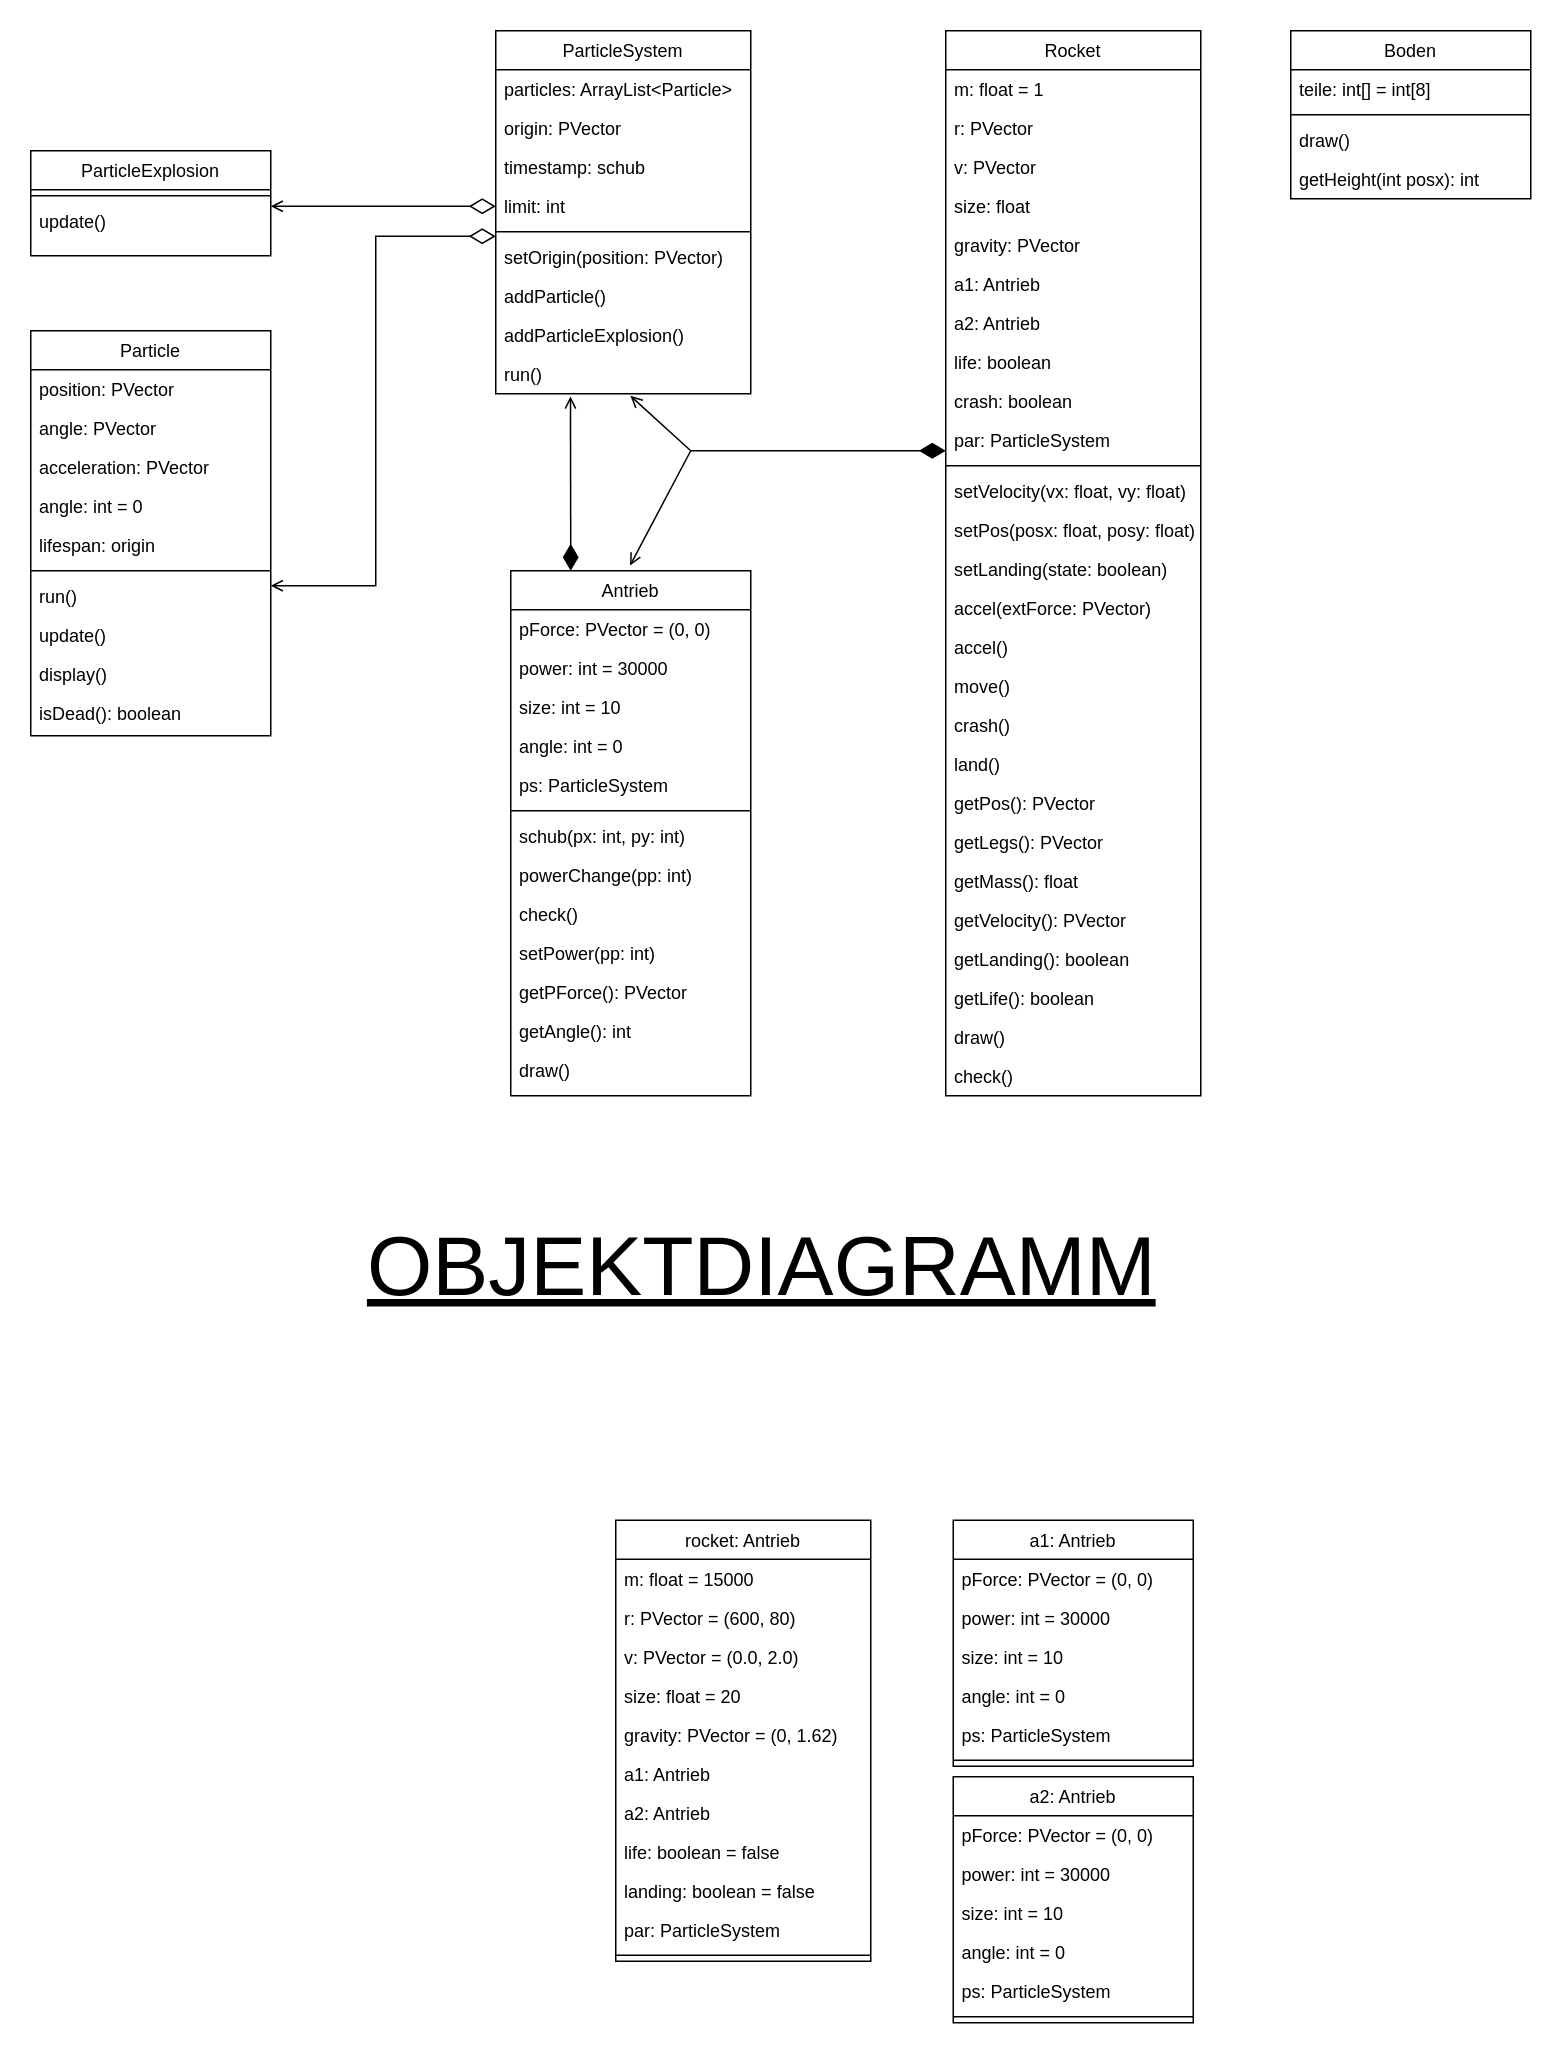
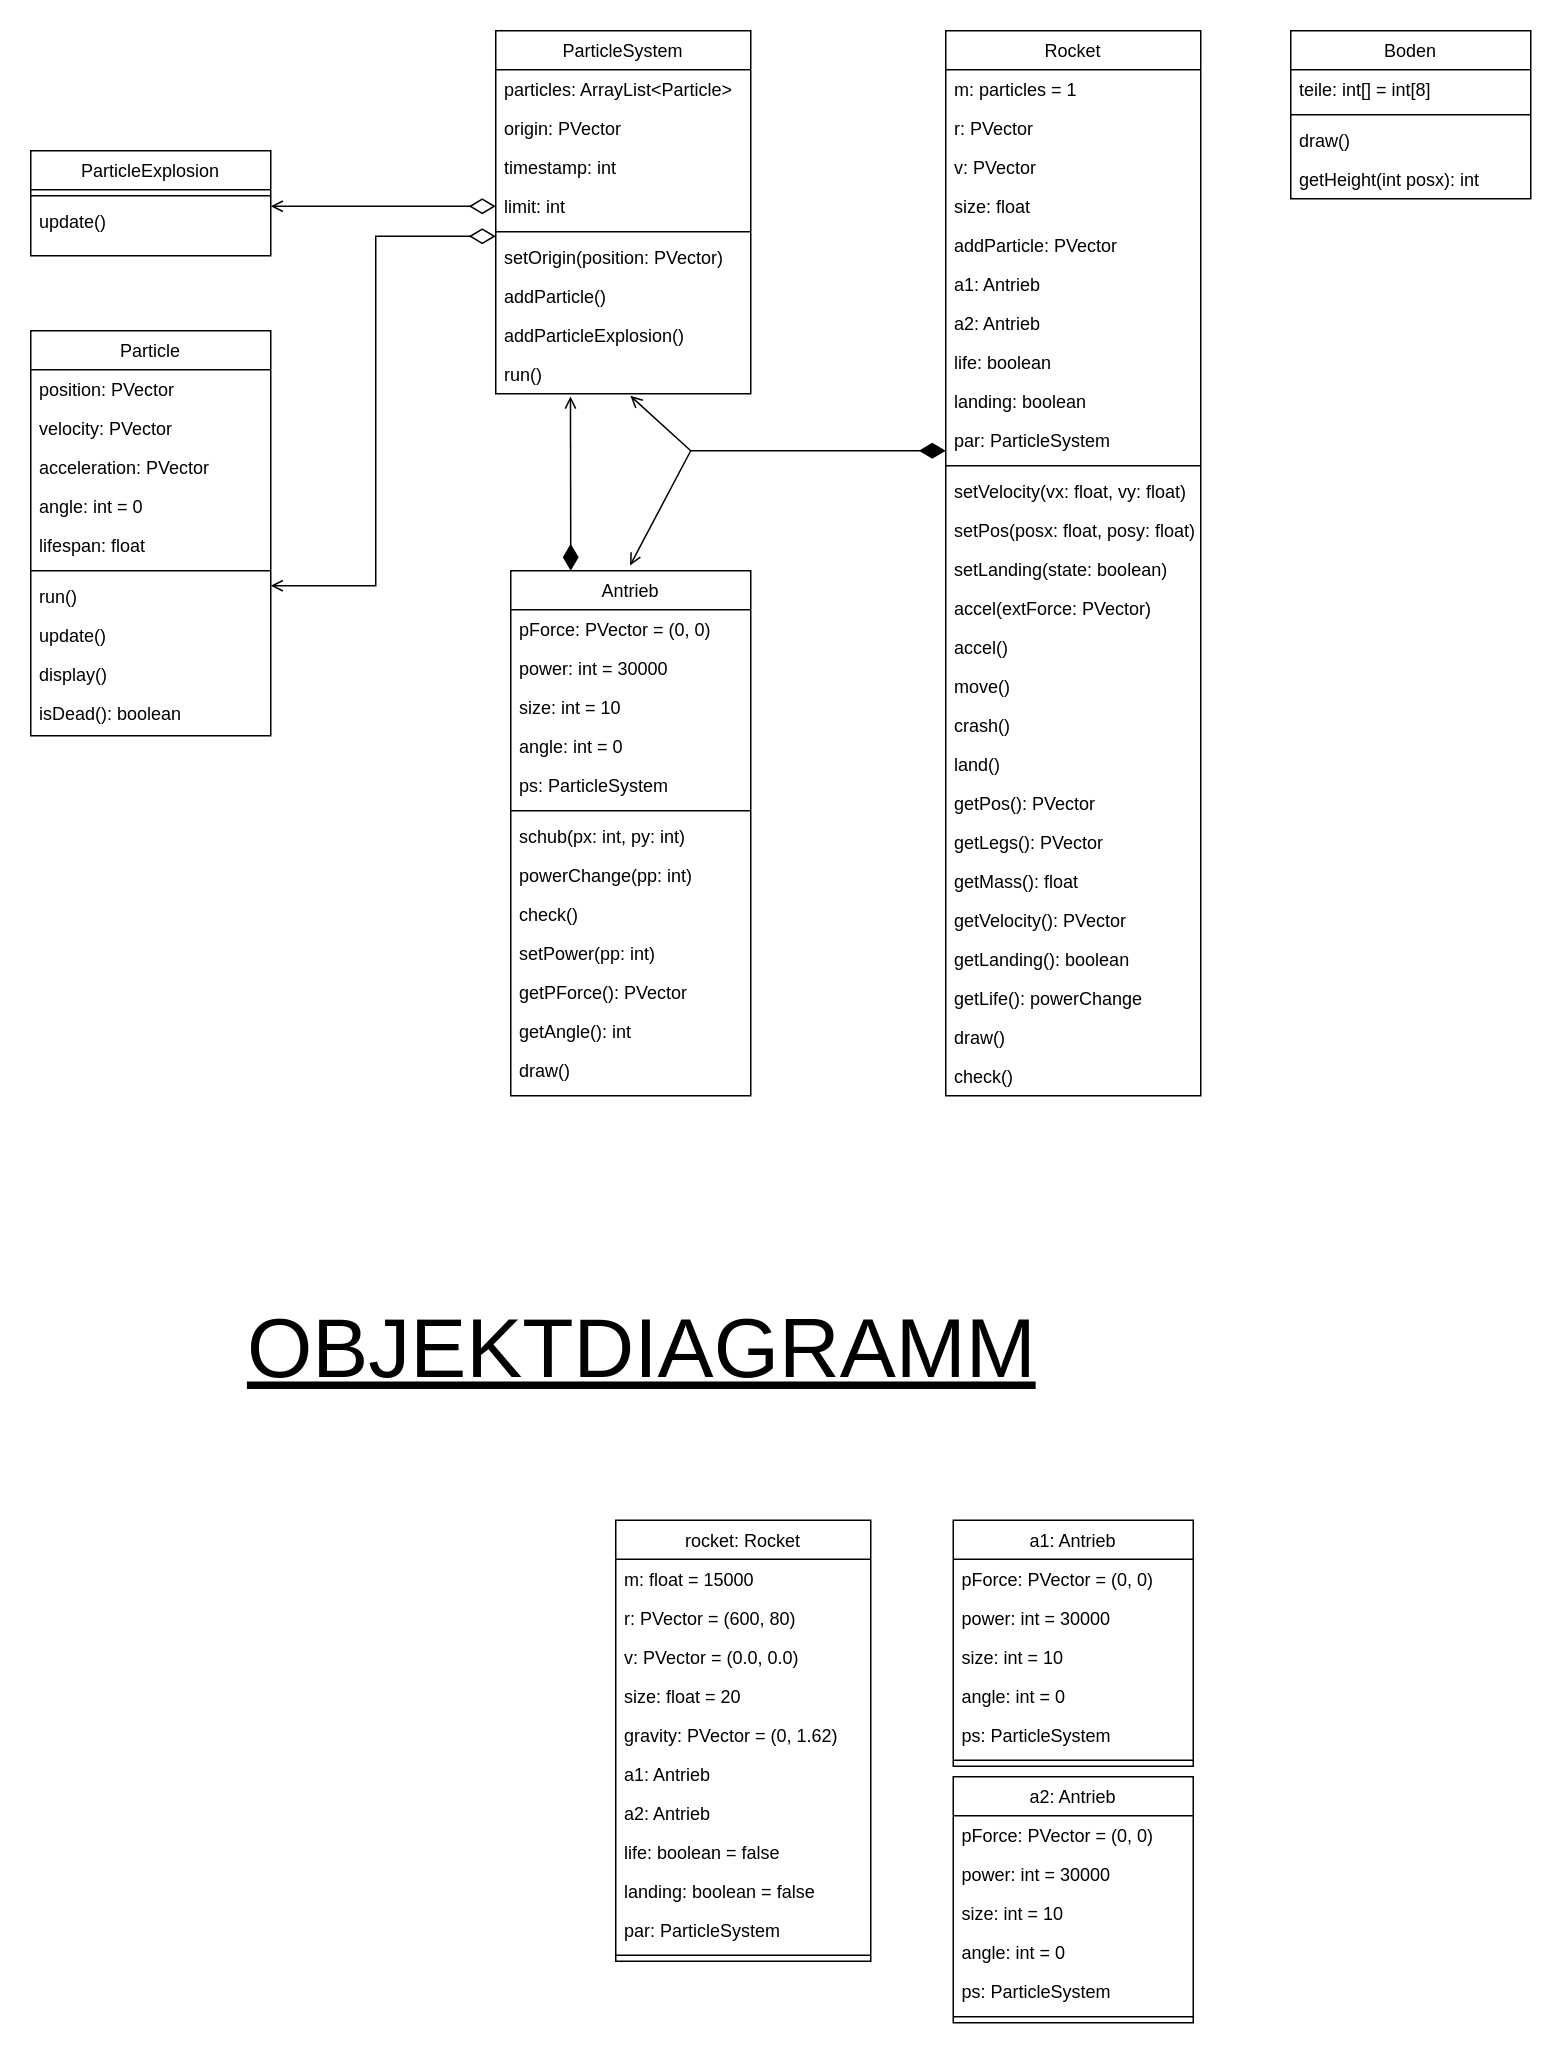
node "m: float = 1": label "m: float = 1" -> "m: particles = 1"
node "timestamp: schub": label "timestamp: schub" -> "timestamp: int"
node "gravity: PVector": label "gravity: PVector" -> "addParticle: PVector"
node "crash: boolean": label "crash: boolean" -> "landing: boolean"
node "angle: PVector": label "angle: PVector" -> "velocity: PVector"
node "lifespan: origin": label "lifespan: origin" -> "lifespan: float"
node "getLife(): boolean": label "getLife(): boolean" -> "getLife(): powerChange"
node "OBJEKTDIAGRAMM": moved (761, 1265) -> (641, 1348)
node "rocket: Antrieb": label "rocket: Antrieb" -> "rocket: Rocket"
node "v: PVector = (0.0, 2.0)": label "v: PVector = (0.0, 2.0)" -> "v: PVector = (0.0, 0.0)"
